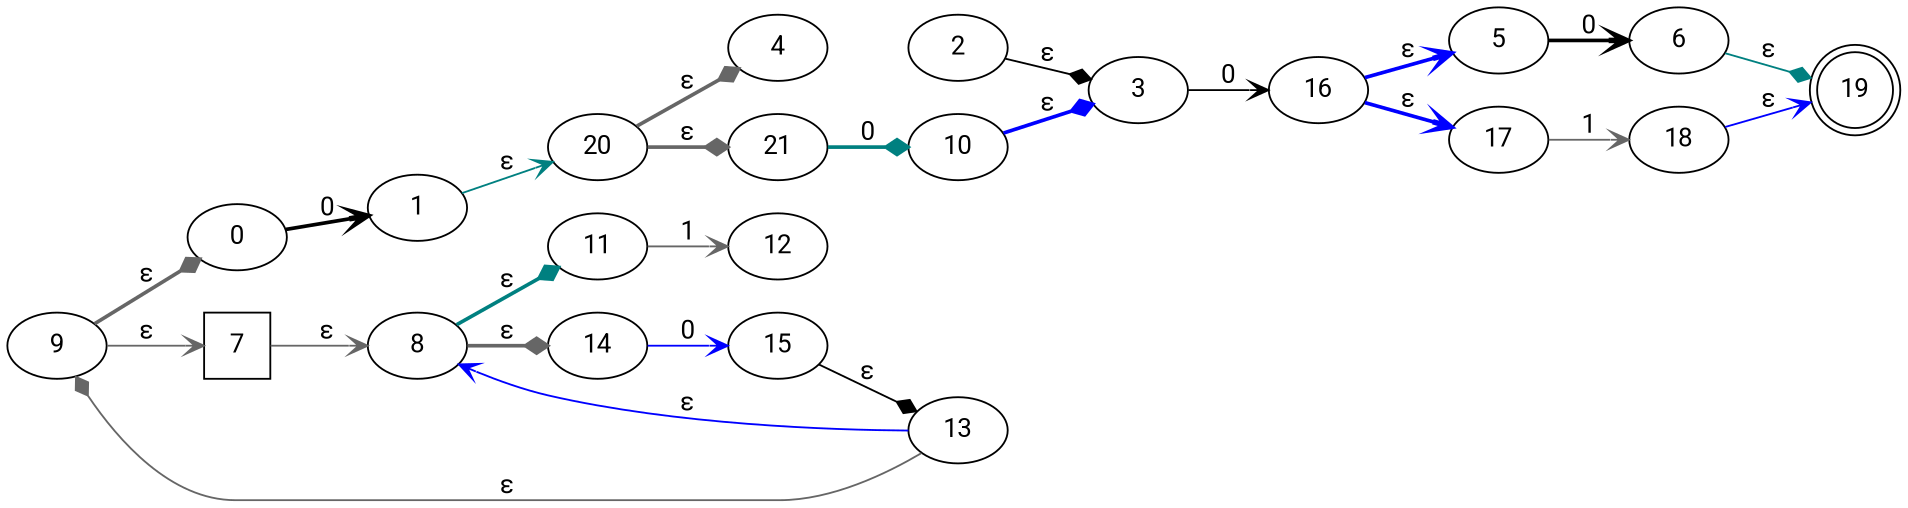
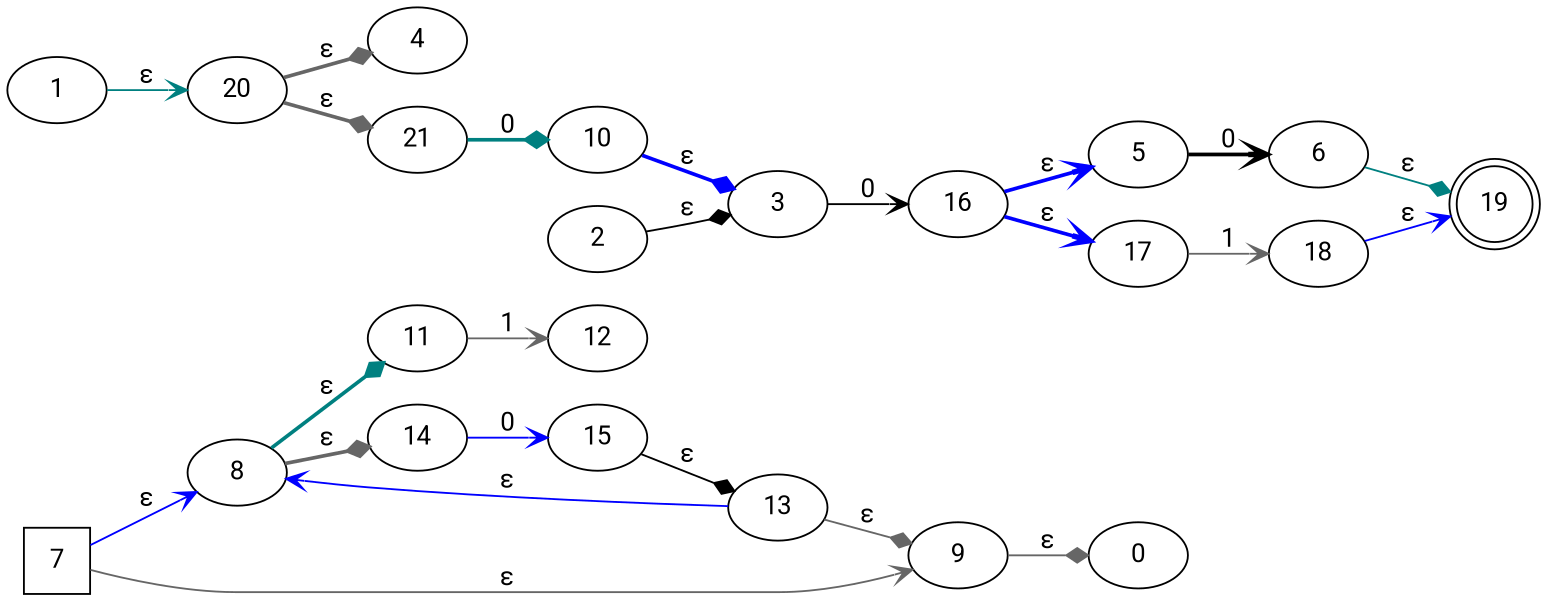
edge "0" -> "1": removed, label "0"
edge "9" -> "0": style bold -> solid
edge "9" -> "7": reversed
edge "7" -> "8": color gray40 -> blue
